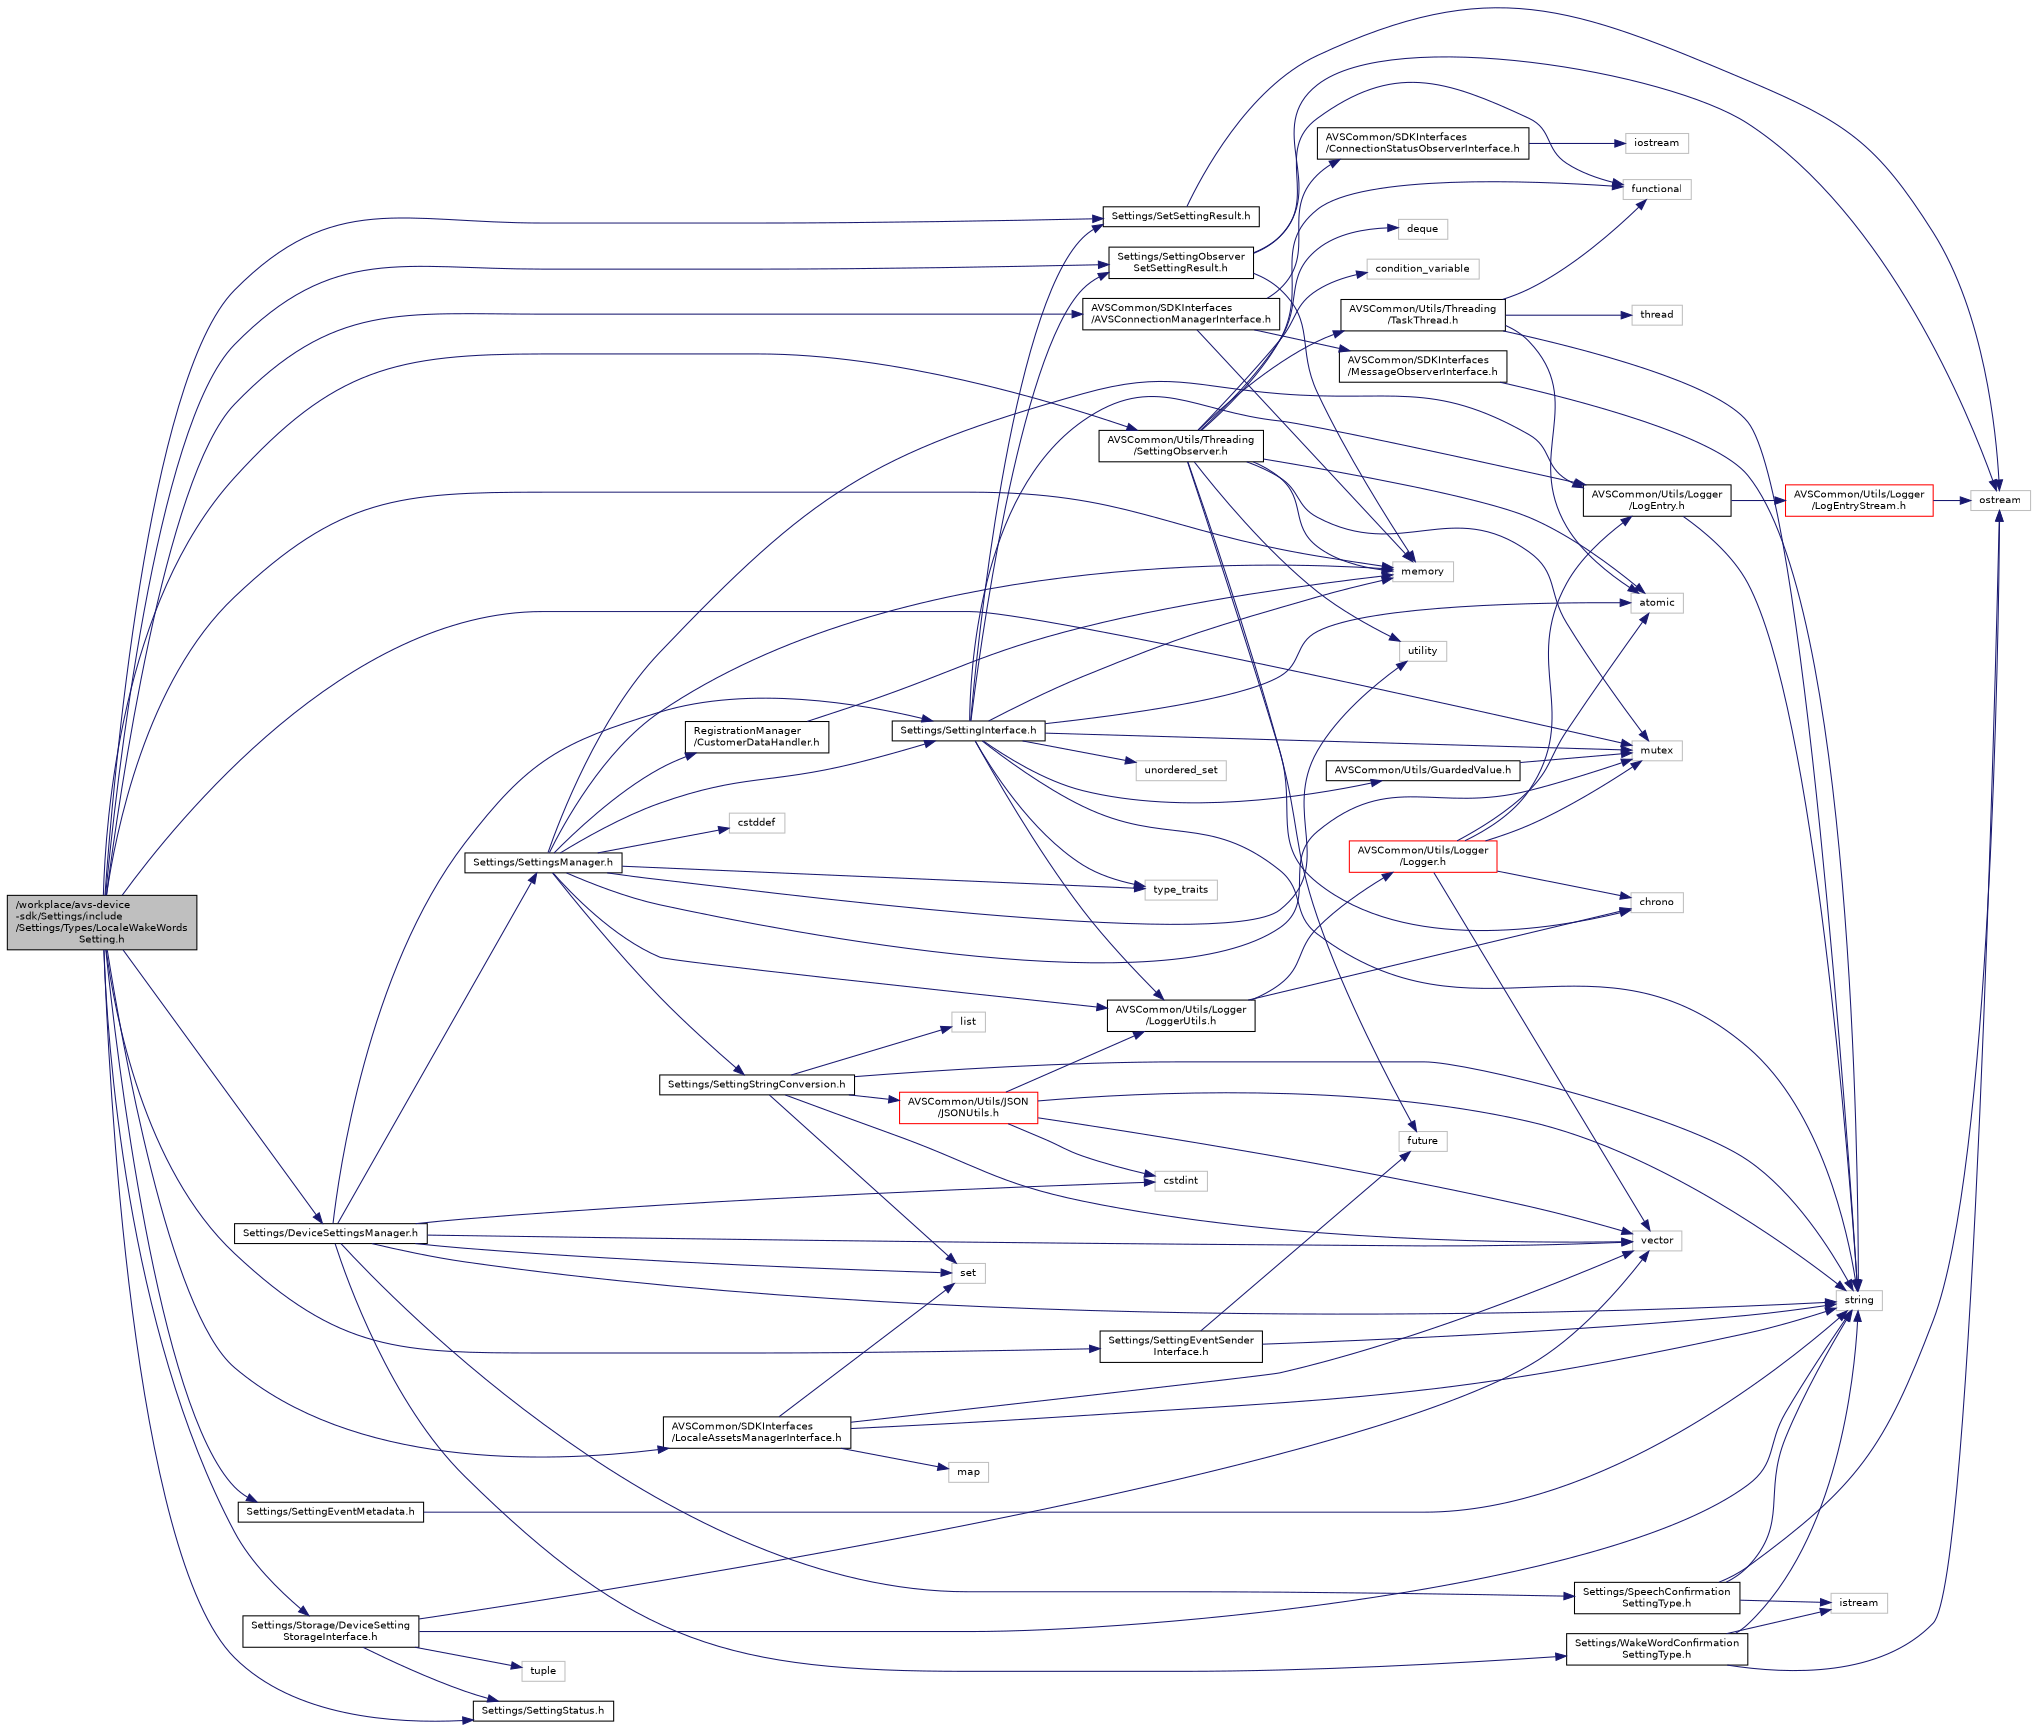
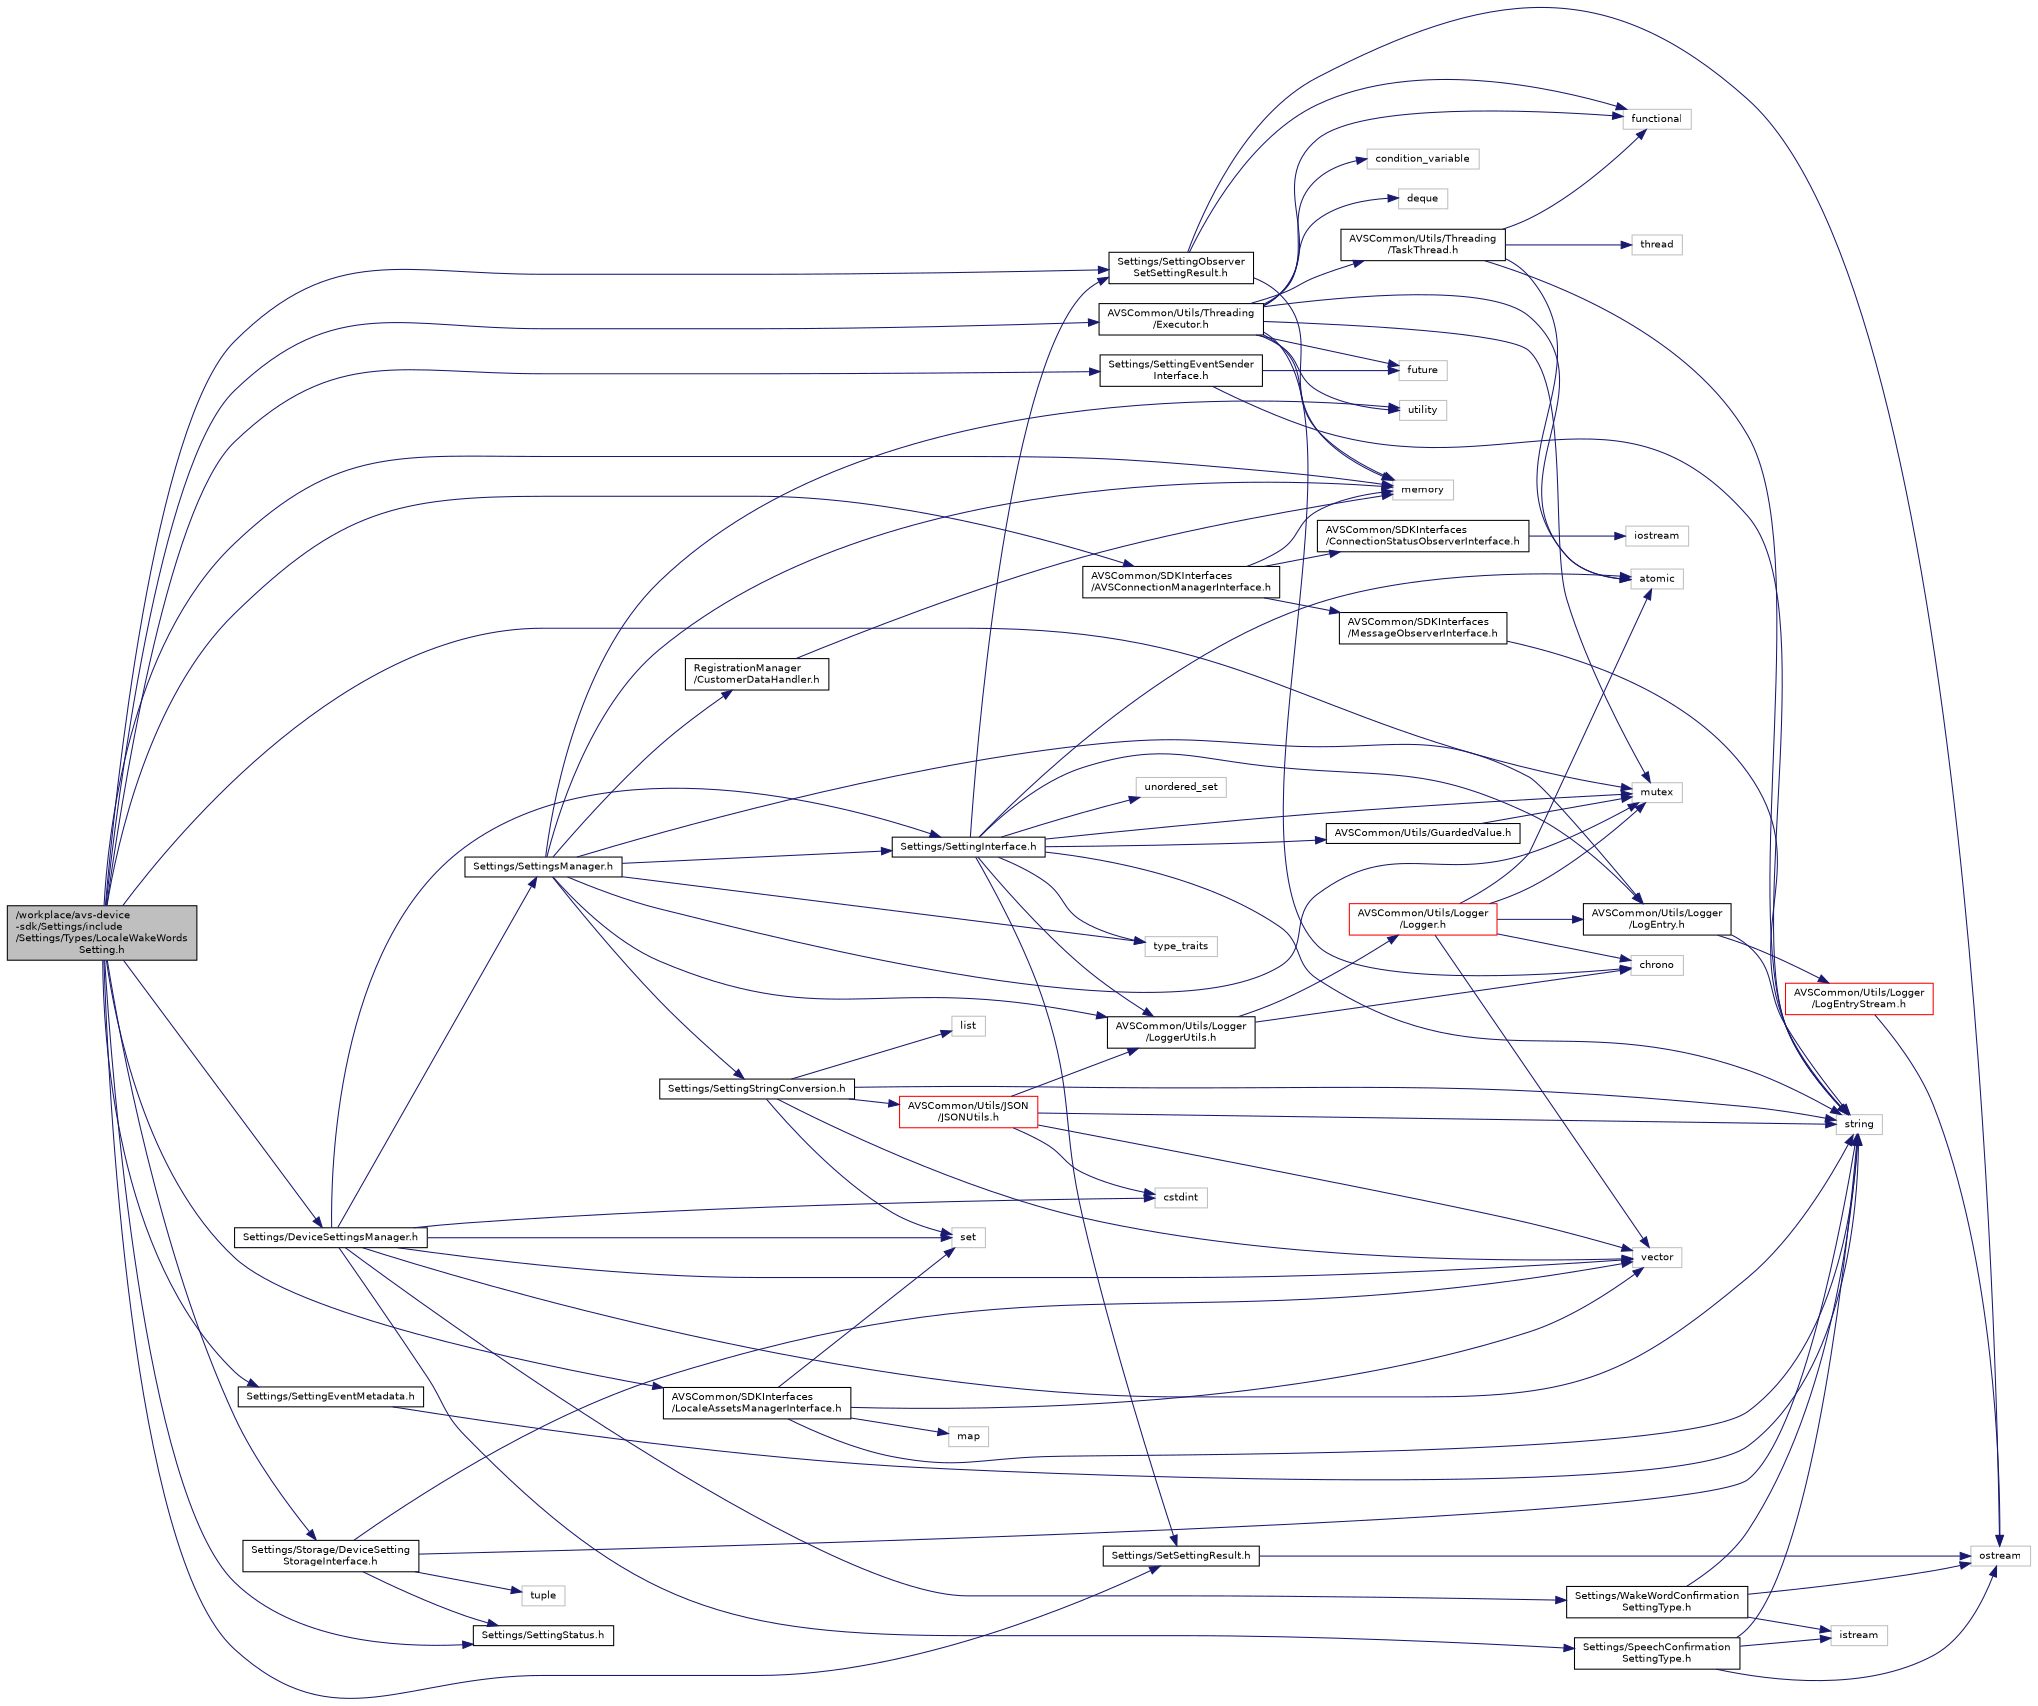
node "AVSCommon/Utils/Threading /SettingObserver.h": label "AVSCommon/Utils/Threading /SettingObserver.h" -> "AVSCommon/Utils/Threading /Executor.h"
edge "Settings/SettingInterface.h" -> "memory": removed
node "cstddef": removed
